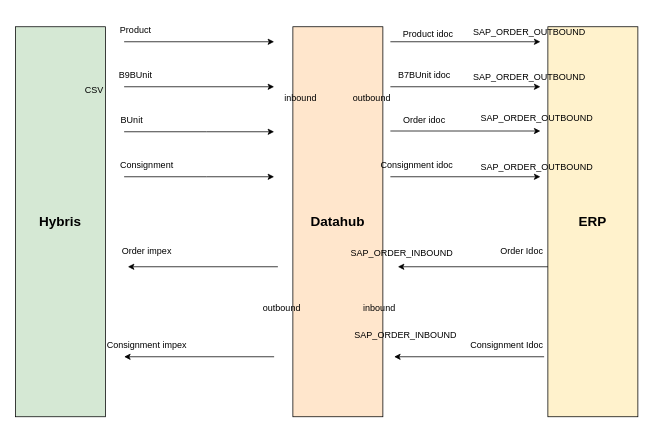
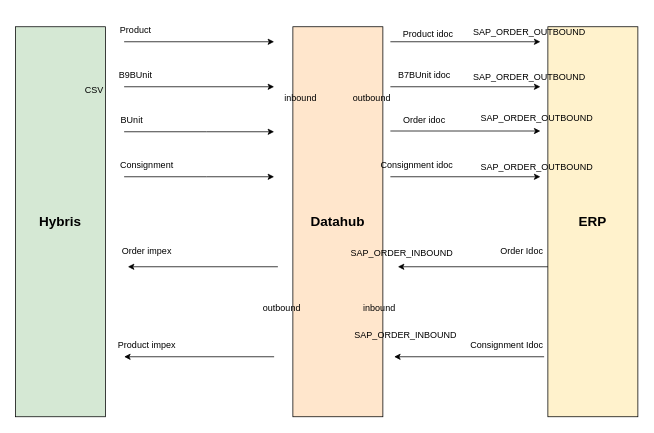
node "Consignment impex": label "Consignment impex" -> "Product impex"
